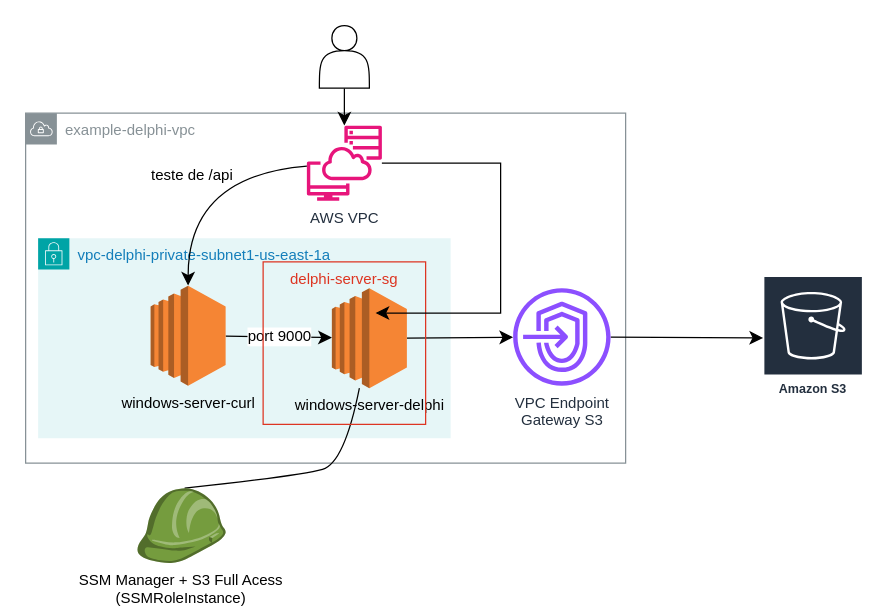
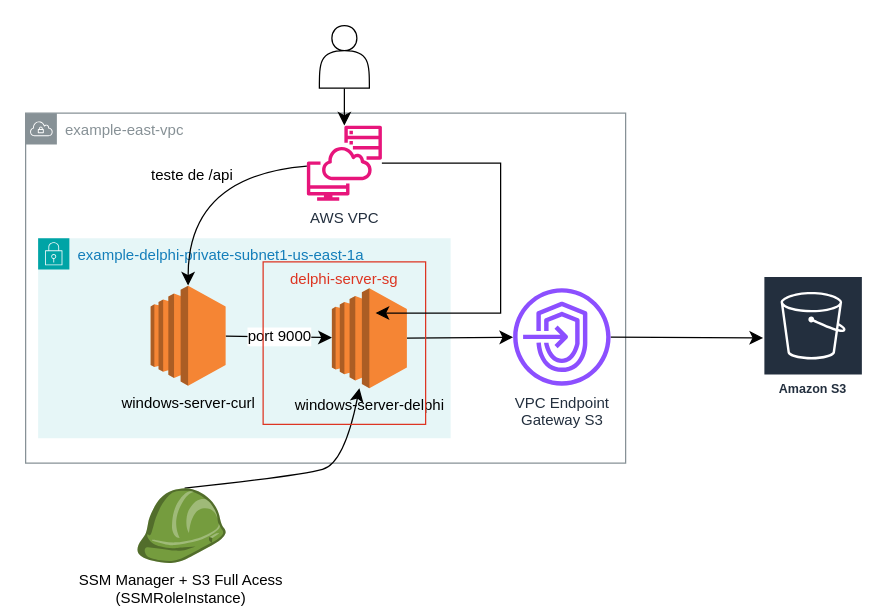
node "example-delphi-vpc": label "example-delphi-vpc" -> "example-east-vpc"
node "vpc-delphi-private-subnet1-us-east-1a": label "vpc-delphi-private-subnet1-us-east-1a" -> "example-delphi-private-subnet1-us-east-1a"
edge "windows-server-delphi" -- "SSM Manager + S3 Full Acess (SSMRoleInstance)": arrowhead none -> classic
